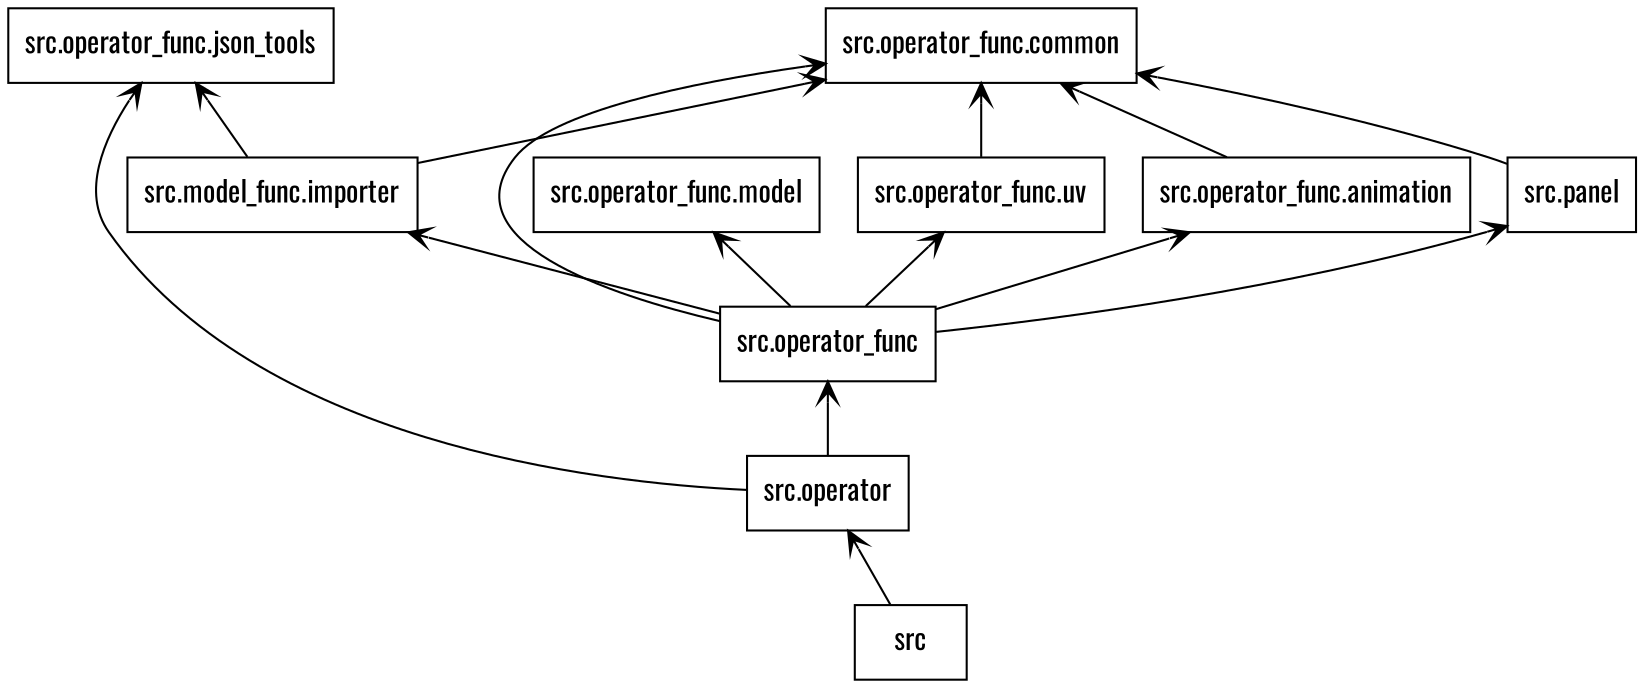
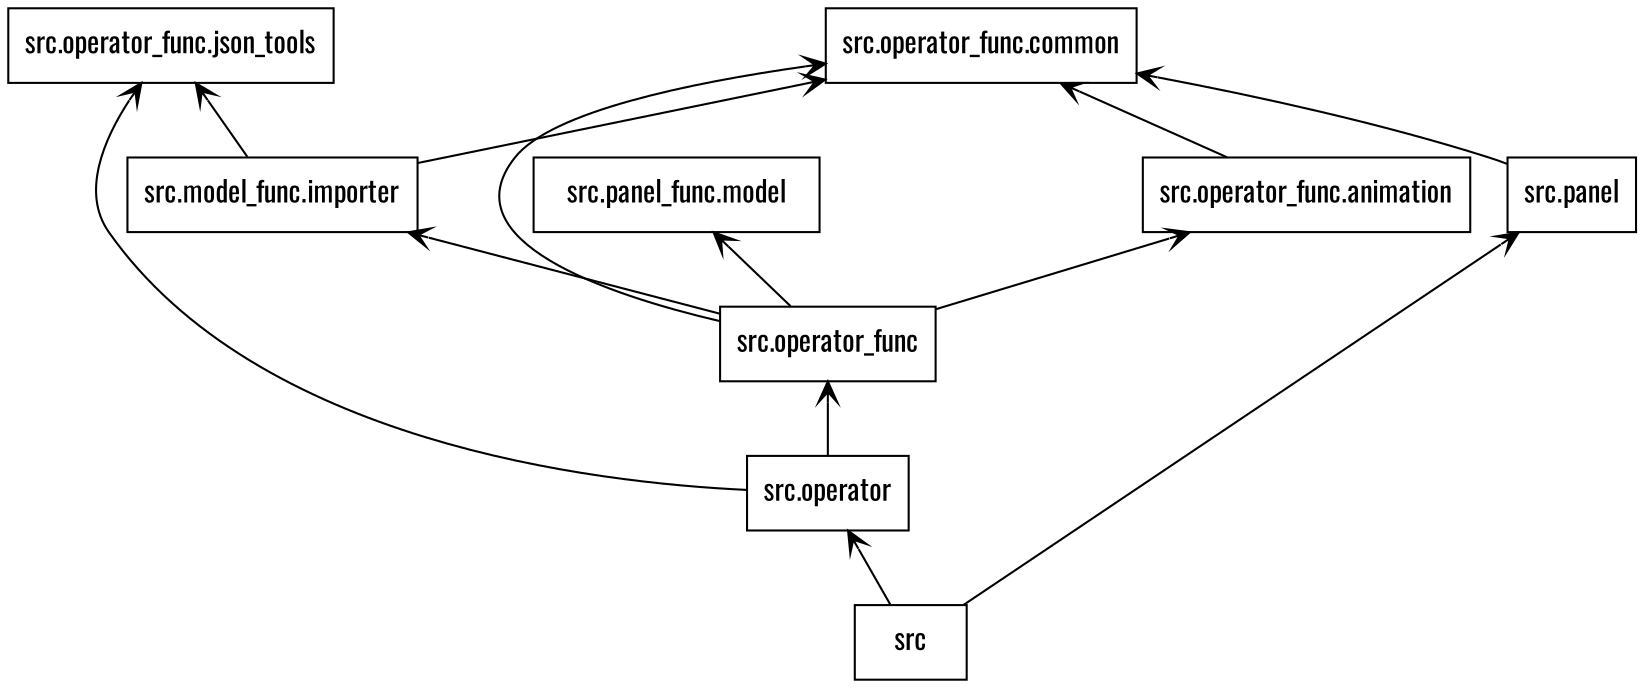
node "src.operator_func.model": label "src.operator_func.model" -> "src.panel_func.model"
node "src.operator_func.uv": removed
edge "src.operator_func" -> "src.panel": now "src" -> "src.panel"
